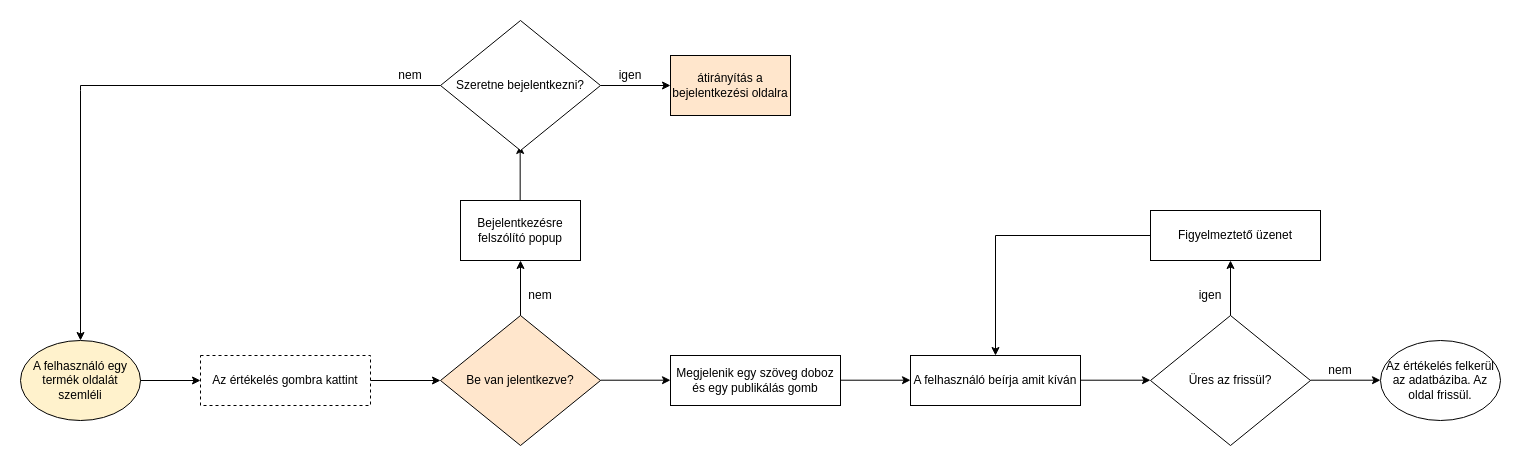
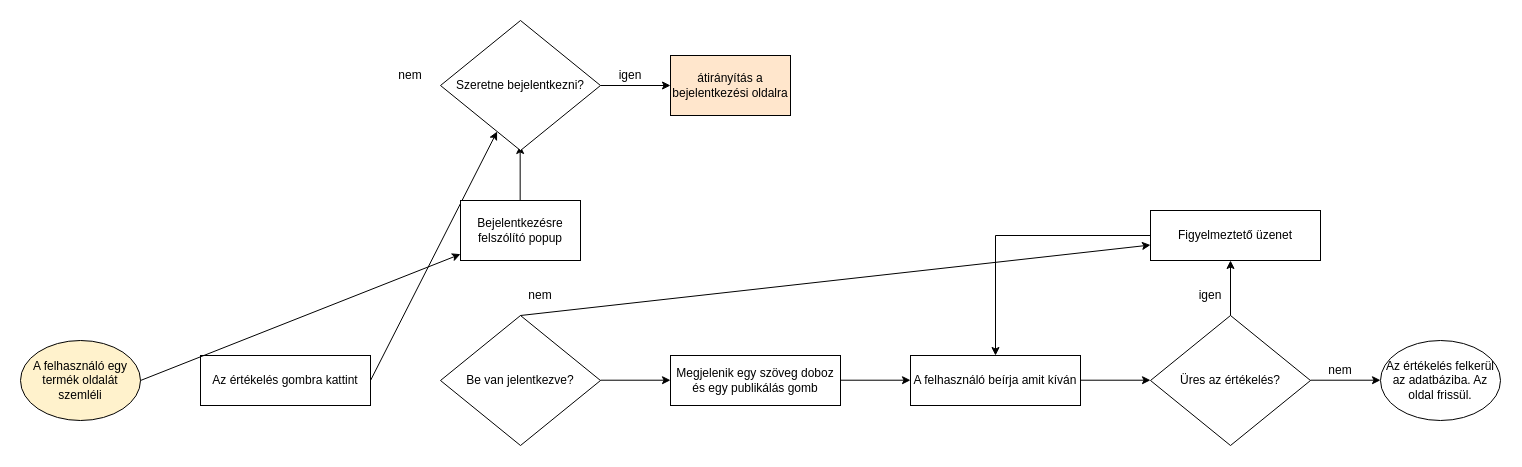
edge "Szeretne bejelentkezni?" -> "A felhasználó egy termék oldalát szemléli": removed
edge "Be van jelentkezve?" -> "Bejelentkezésre felszólító popup": now "Be van jelentkezve?" -> "Figyelmeztető üzenet"
edge "A felhasználó egy termék oldalát szemléli" -> "Az értékelés gombra kattint": now "A felhasználó egy termék oldalát szemléli" -> "Bejelentkezésre felszólító popup"
node "Az értékelés gombra kattint": style dashed -> solid
edge "Az értékelés gombra kattint" -> "Be van jelentkezve?": now "Az értékelés gombra kattint" -> "Szeretne bejelentkezni?"
node "Be van jelentkezve?": fillcolor #ffe6cc -> #ffffff
node "Üres az frissül?": label "Üres az frissül?" -> "Üres az értékelés?"
